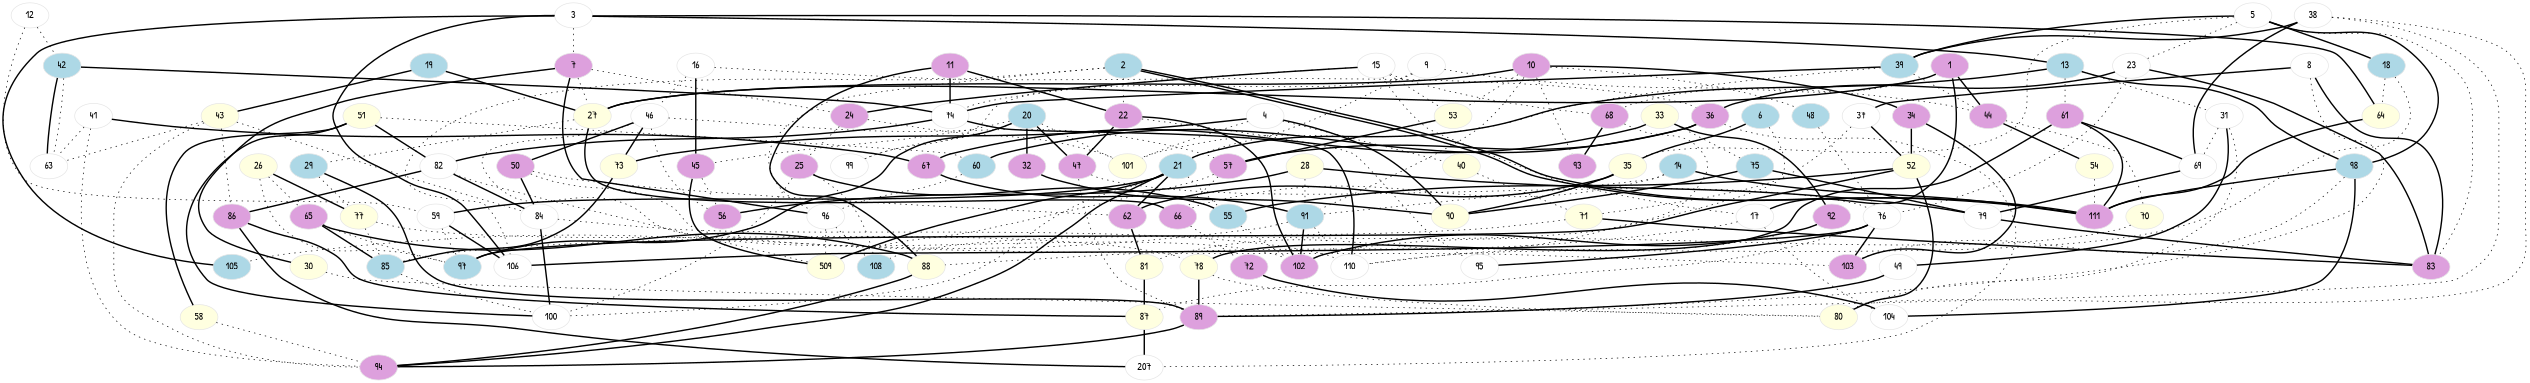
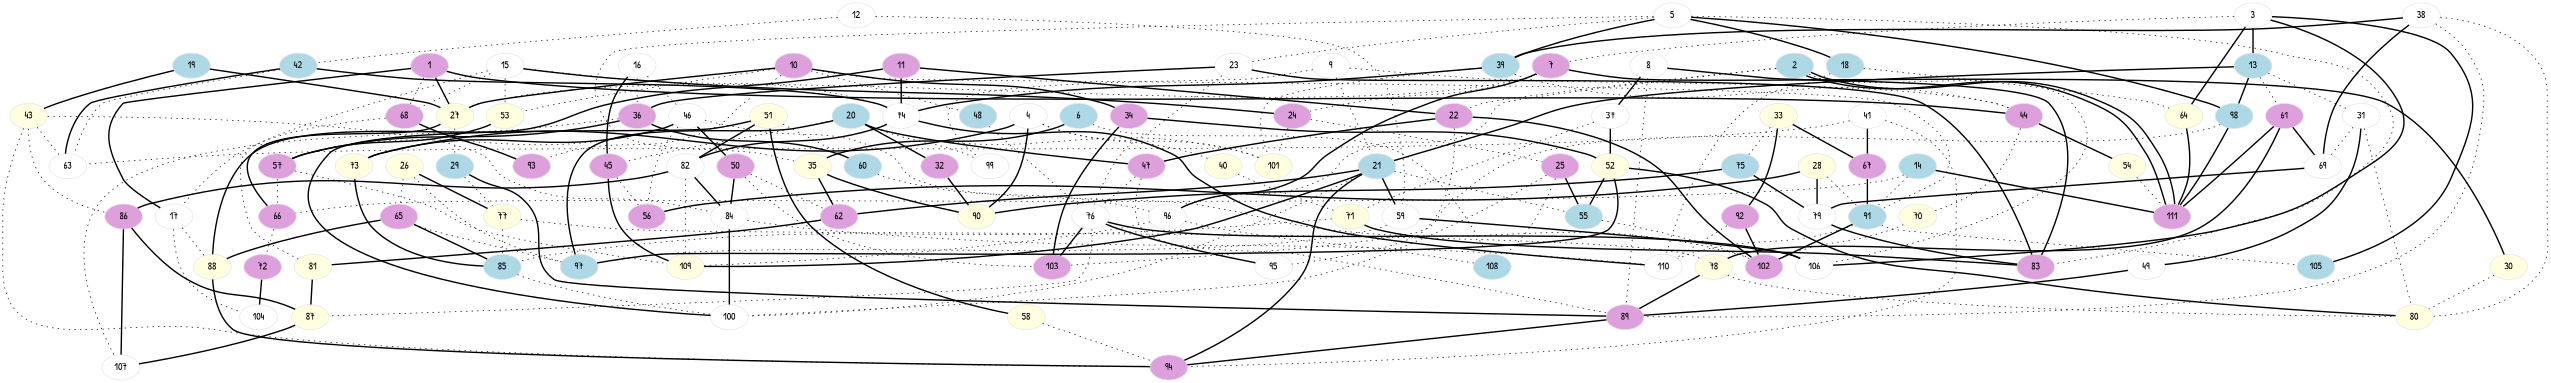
node "509": label "509" -> "109"
edge "98" -- "104": removed
node "207": label "207" -> "107"
